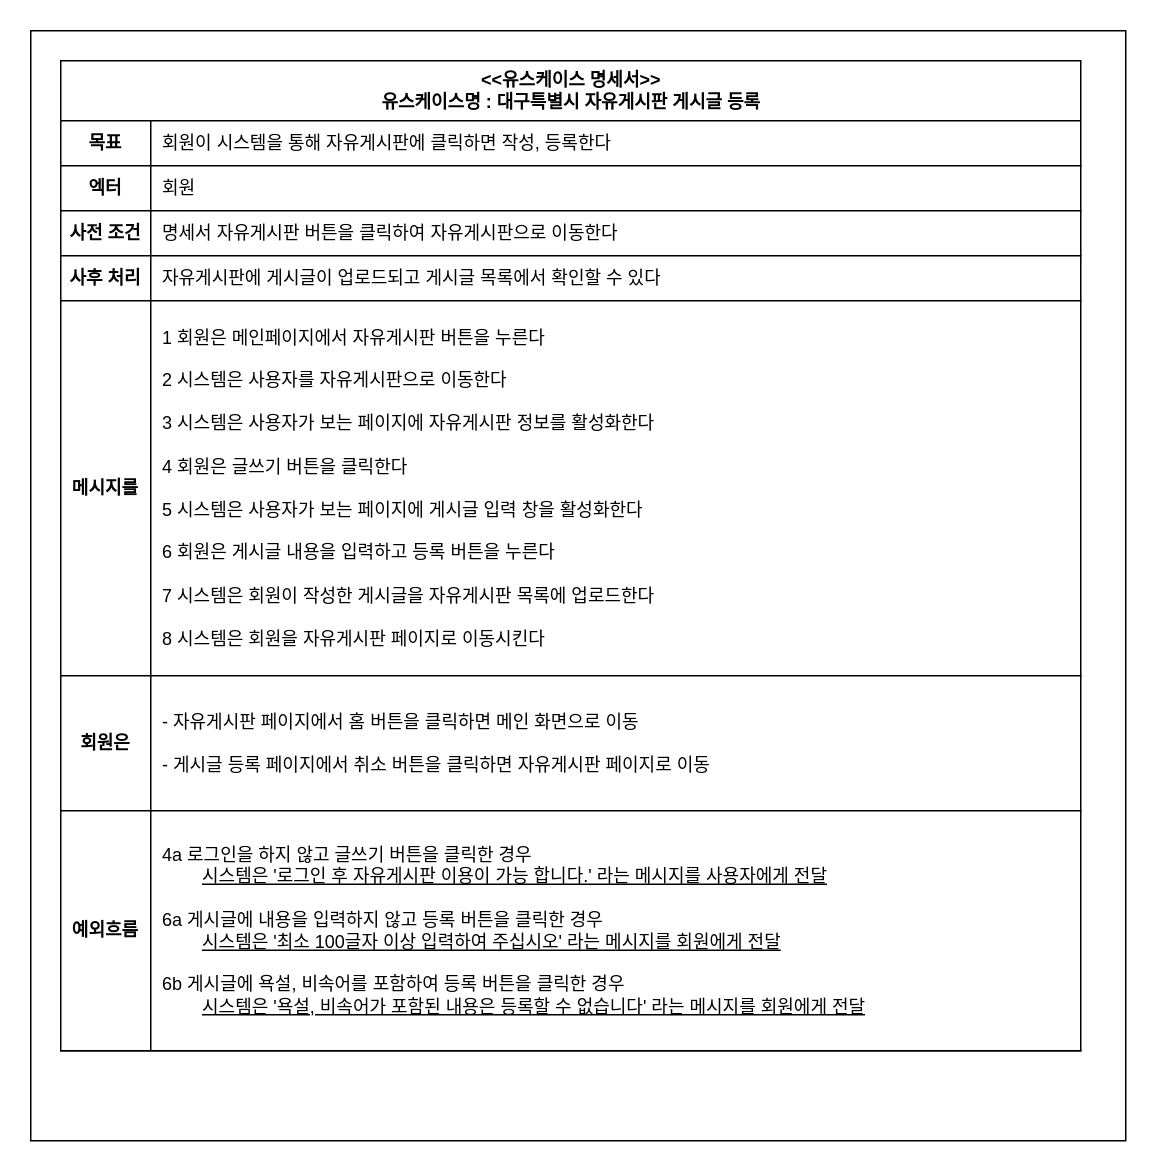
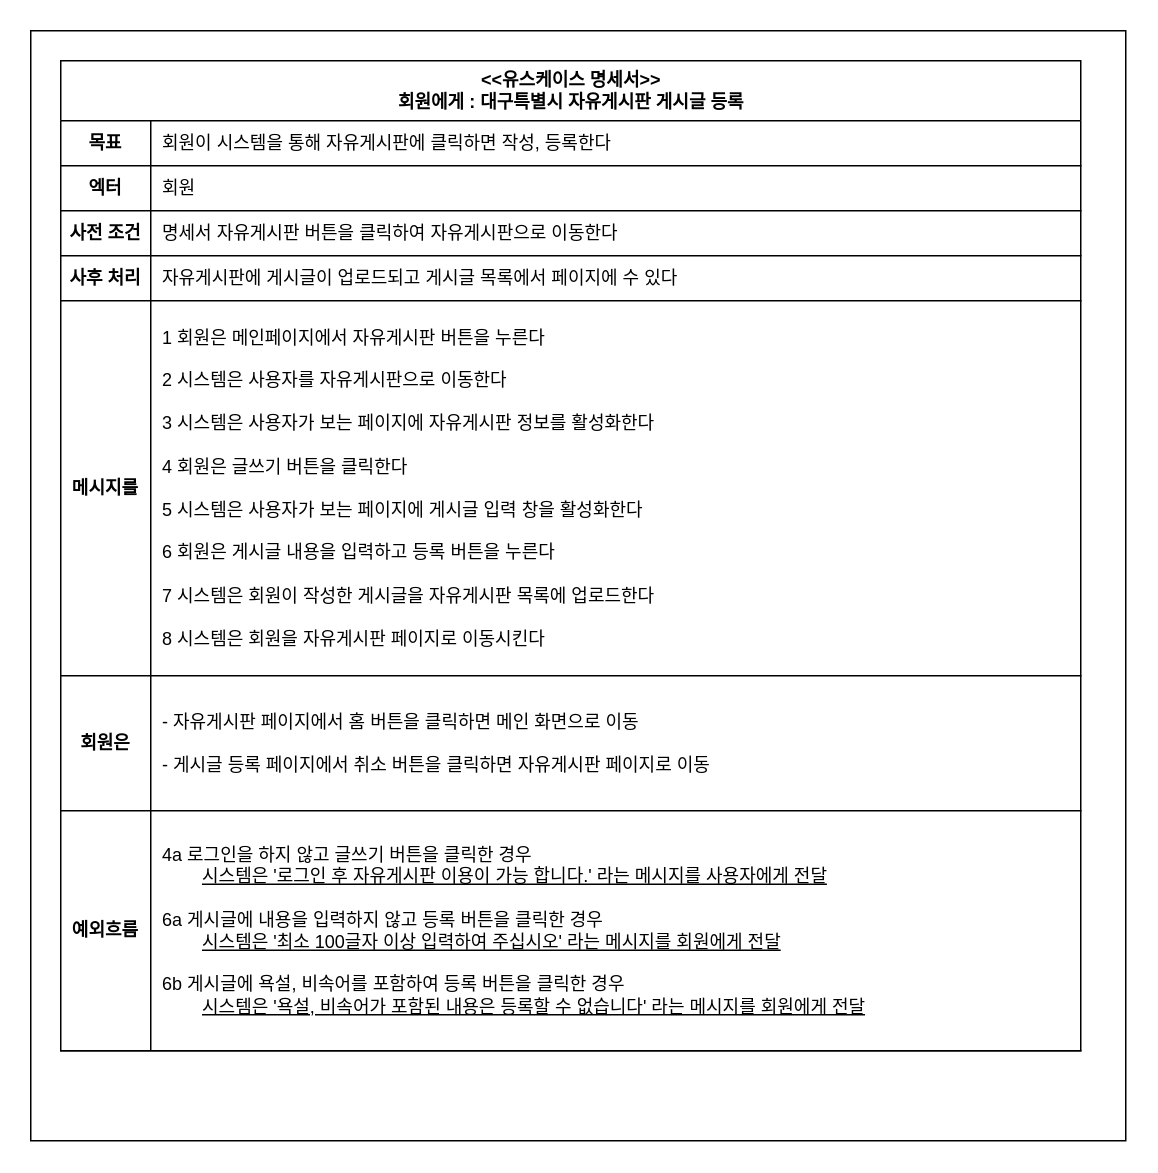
node "<<유스케이스 명세서>> 유스케이스명 : 대구특별시 자유게시판 게시글 등록": label "<<유스케이스 명세서>> 유스케이스명 : 대구특별시 자유게시판 게시글 등록" -> "<<유스케이스 명세서>> 회원에게 : 대구특별시 자유게시판 게시글 등록"
node "자유게시판에 게시글이 업로드되고 게시글 목록에서 확인할 수 있다": label "자유게시판에 게시글이 업로드되고 게시글 목록에서 확인할 수 있다" -> "자유게시판에 게시글이 업로드되고 게시글 목록에서 페이지에 수 있다"
